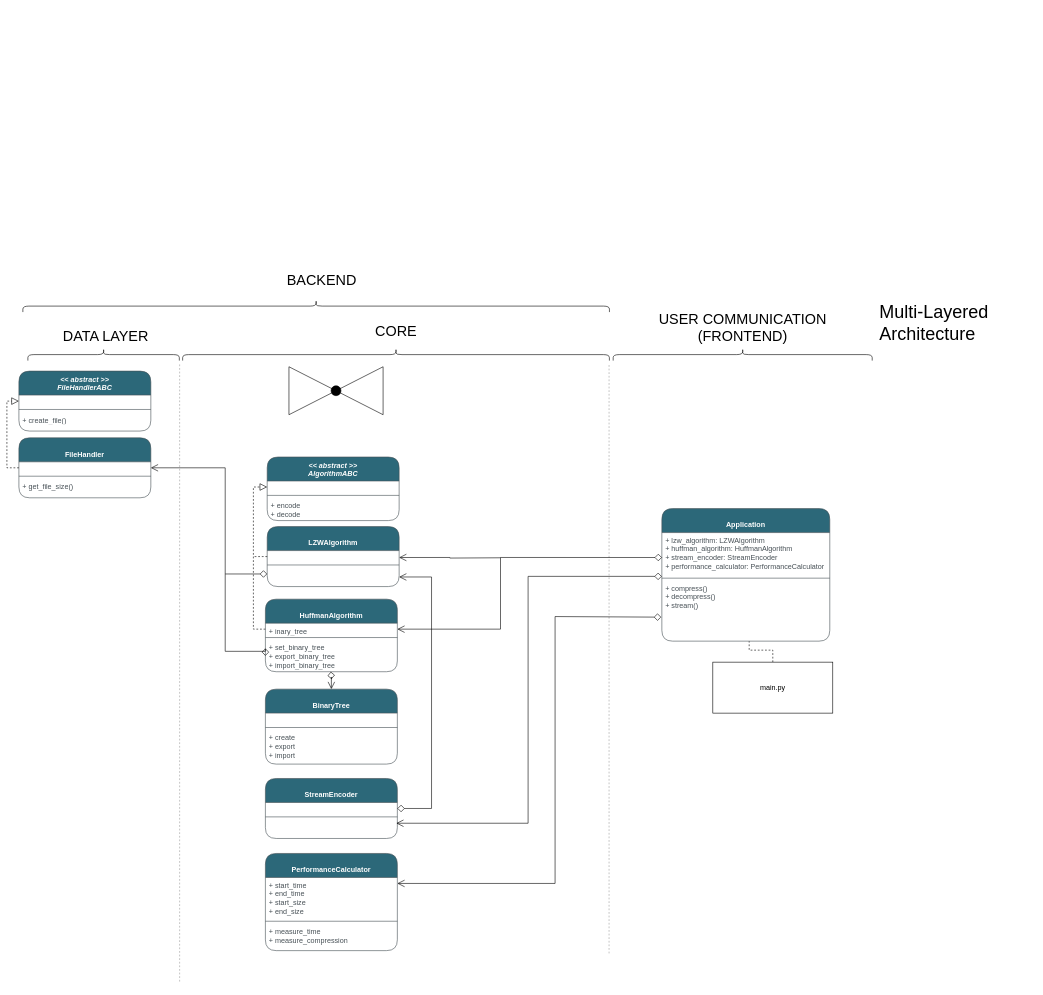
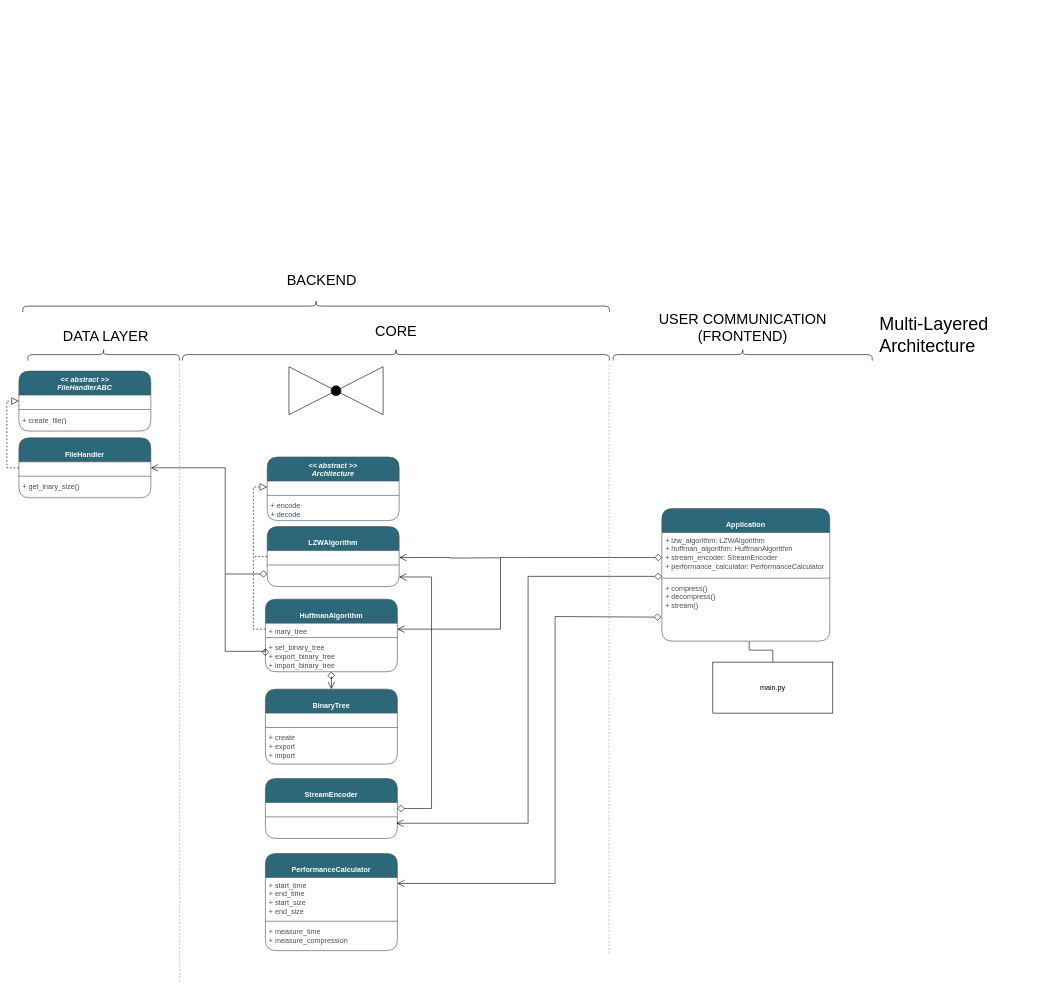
node "Multi-Layered Architecture": moved (955, 324) -> (955, 336)
node "<< abstract >> AlgorithmABC": label "<< abstract >> AlgorithmABC" -> "<< abstract >> Architecture"
node "+ get_file_size()": label "+ get_file_size()" -> "+ get_inary_size()"
edge "+ compress() + decompress() + stream()" -- "main.py": style dashed -> solid
